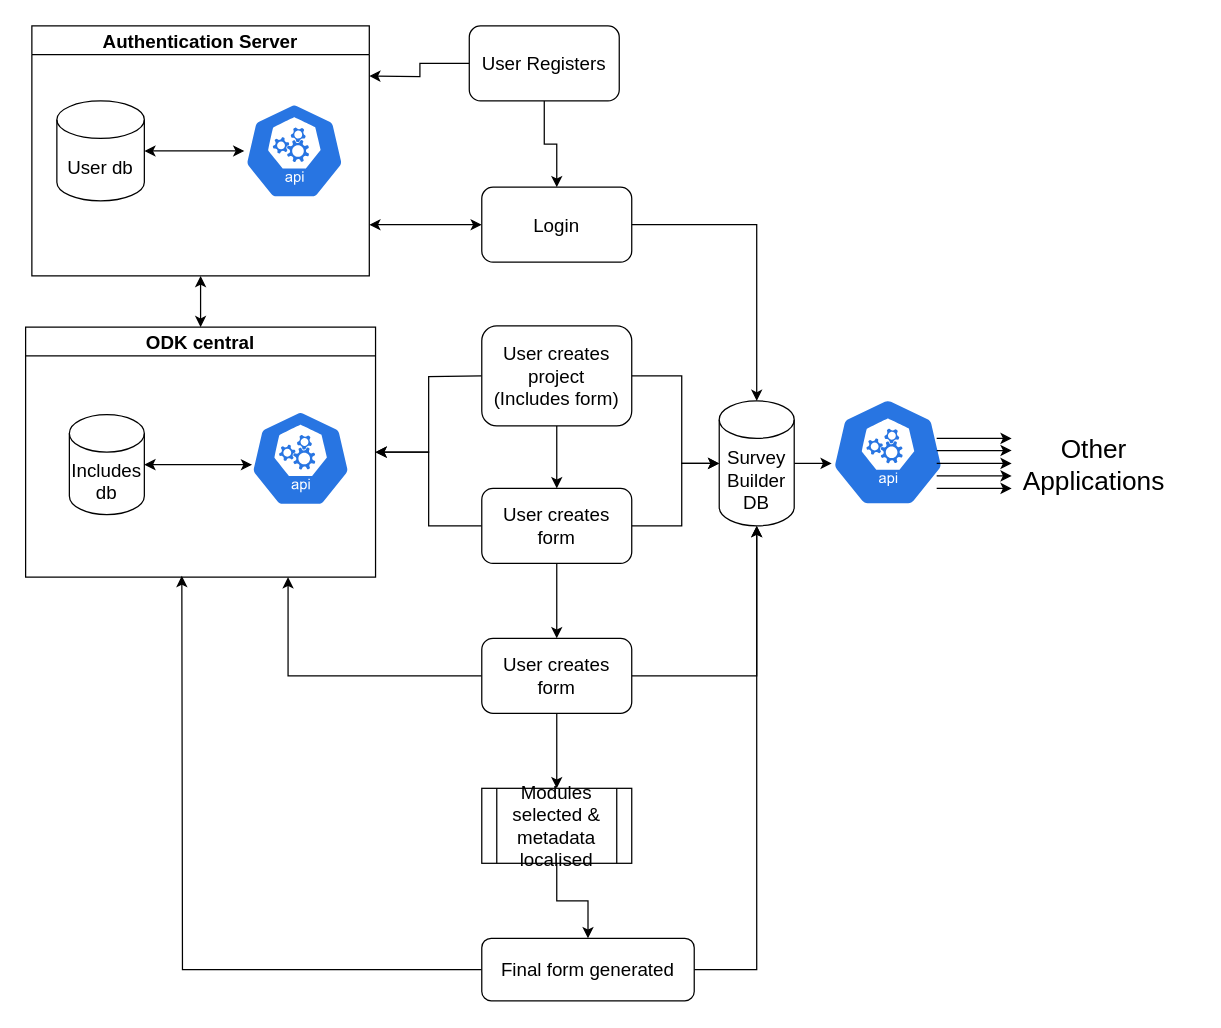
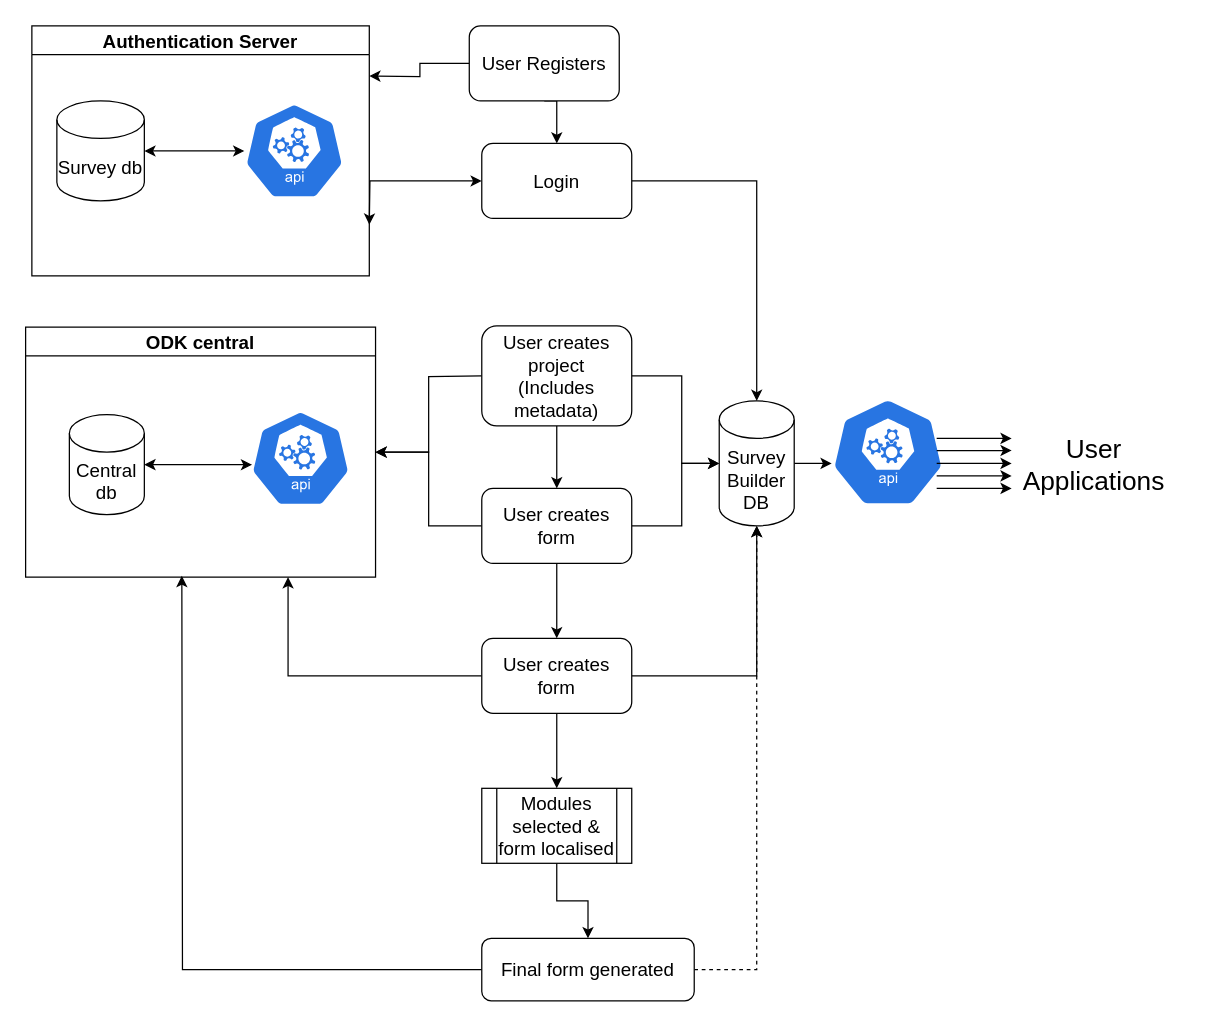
node "User db": label "User db" -> "Survey db"
node "Login": moved (557, 224) -> (557, 181)
edge "Authentication Server" -- "ODK central": removed
node "User creates project(Includes form)": label "User creates project(Includes form)" -> "User creates project(Includes metadata)"
node "Other Applications": label "Other Applications" -> "User Applications"
node "Includes db": label "Includes db" -> "Central db"
node "Modules selected & metadata localised": label "Modules selected & metadata localised" -> "Modules selected & form localised"
edge "Final form generated" -> "Survey Builder DB": style solid -> dashed
